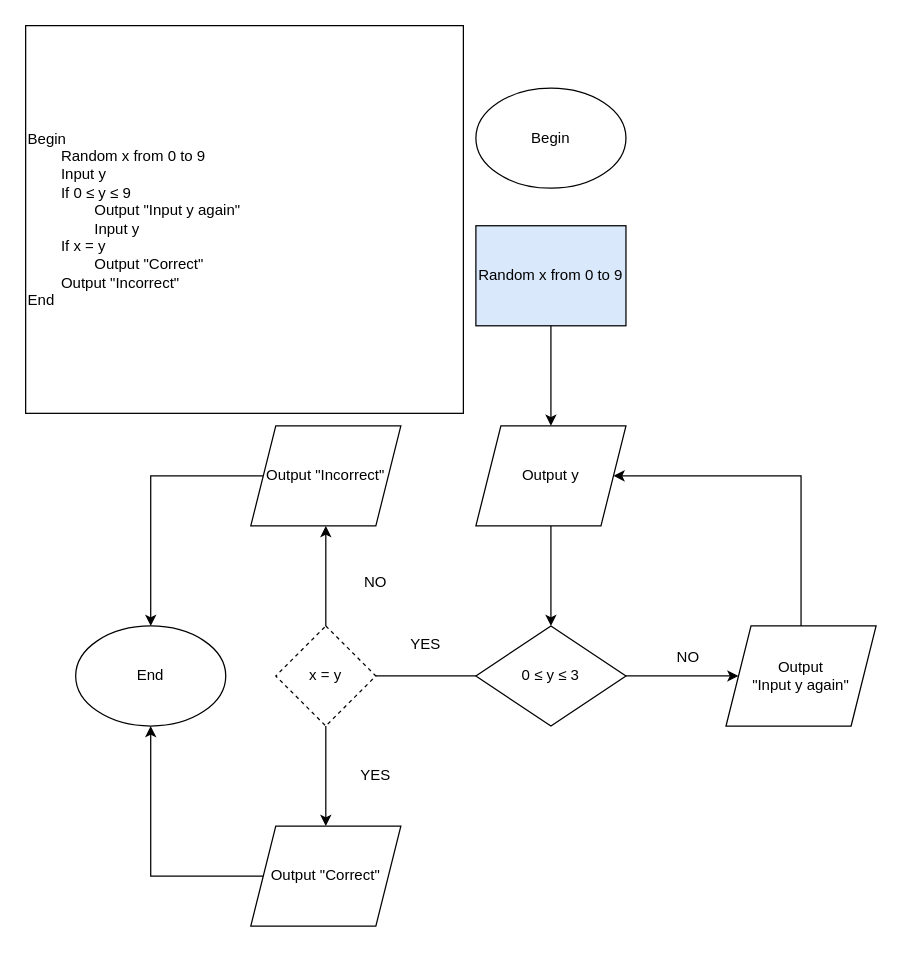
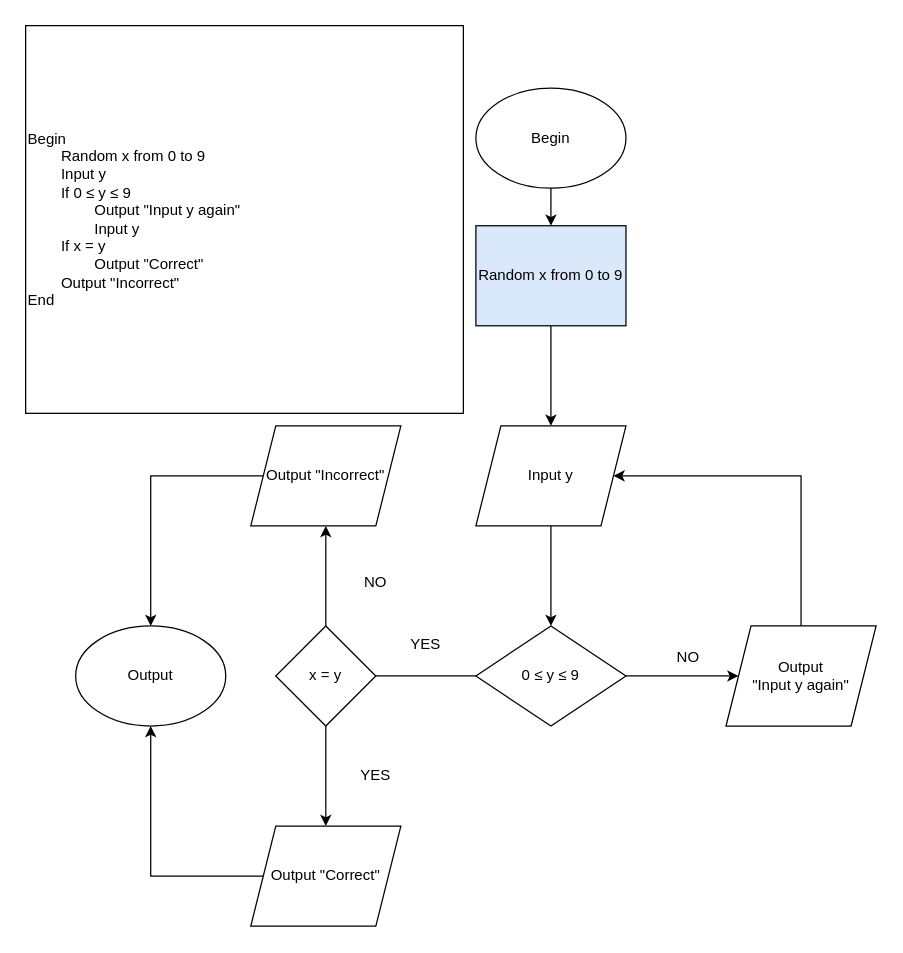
edge "Begin" -> "Random x from 0 to 9": added
node "Output y": label "Output y" -> "Input y"
node "End": label "End" -> "Output"
node "x = y": style dashed -> solid
node "0 ≤ y ≤ 3": label "0 ≤ y ≤ 3" -> "0 ≤ y ≤ 9"
